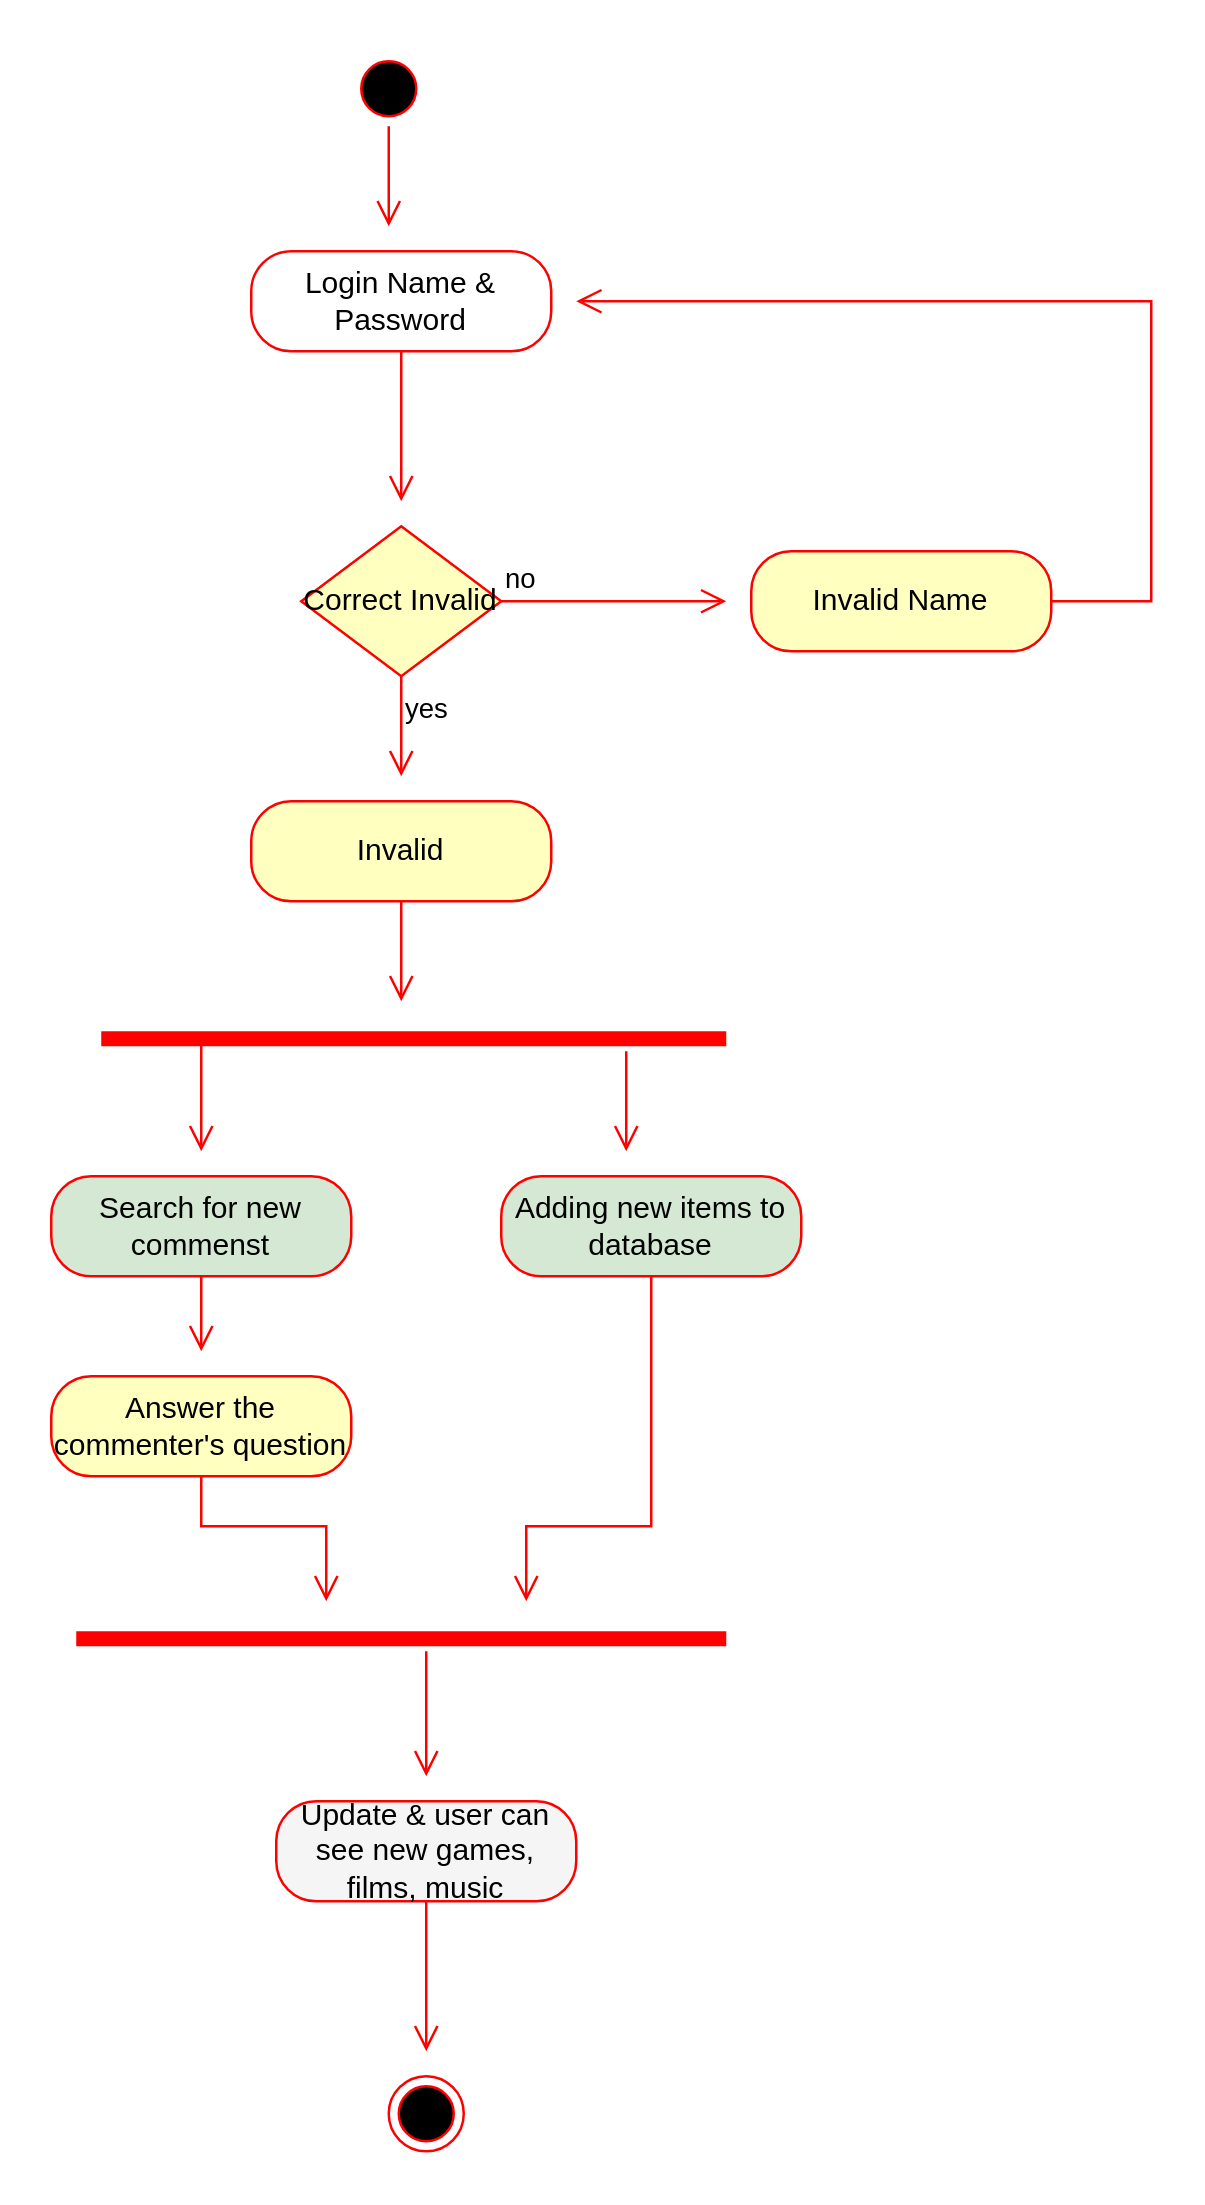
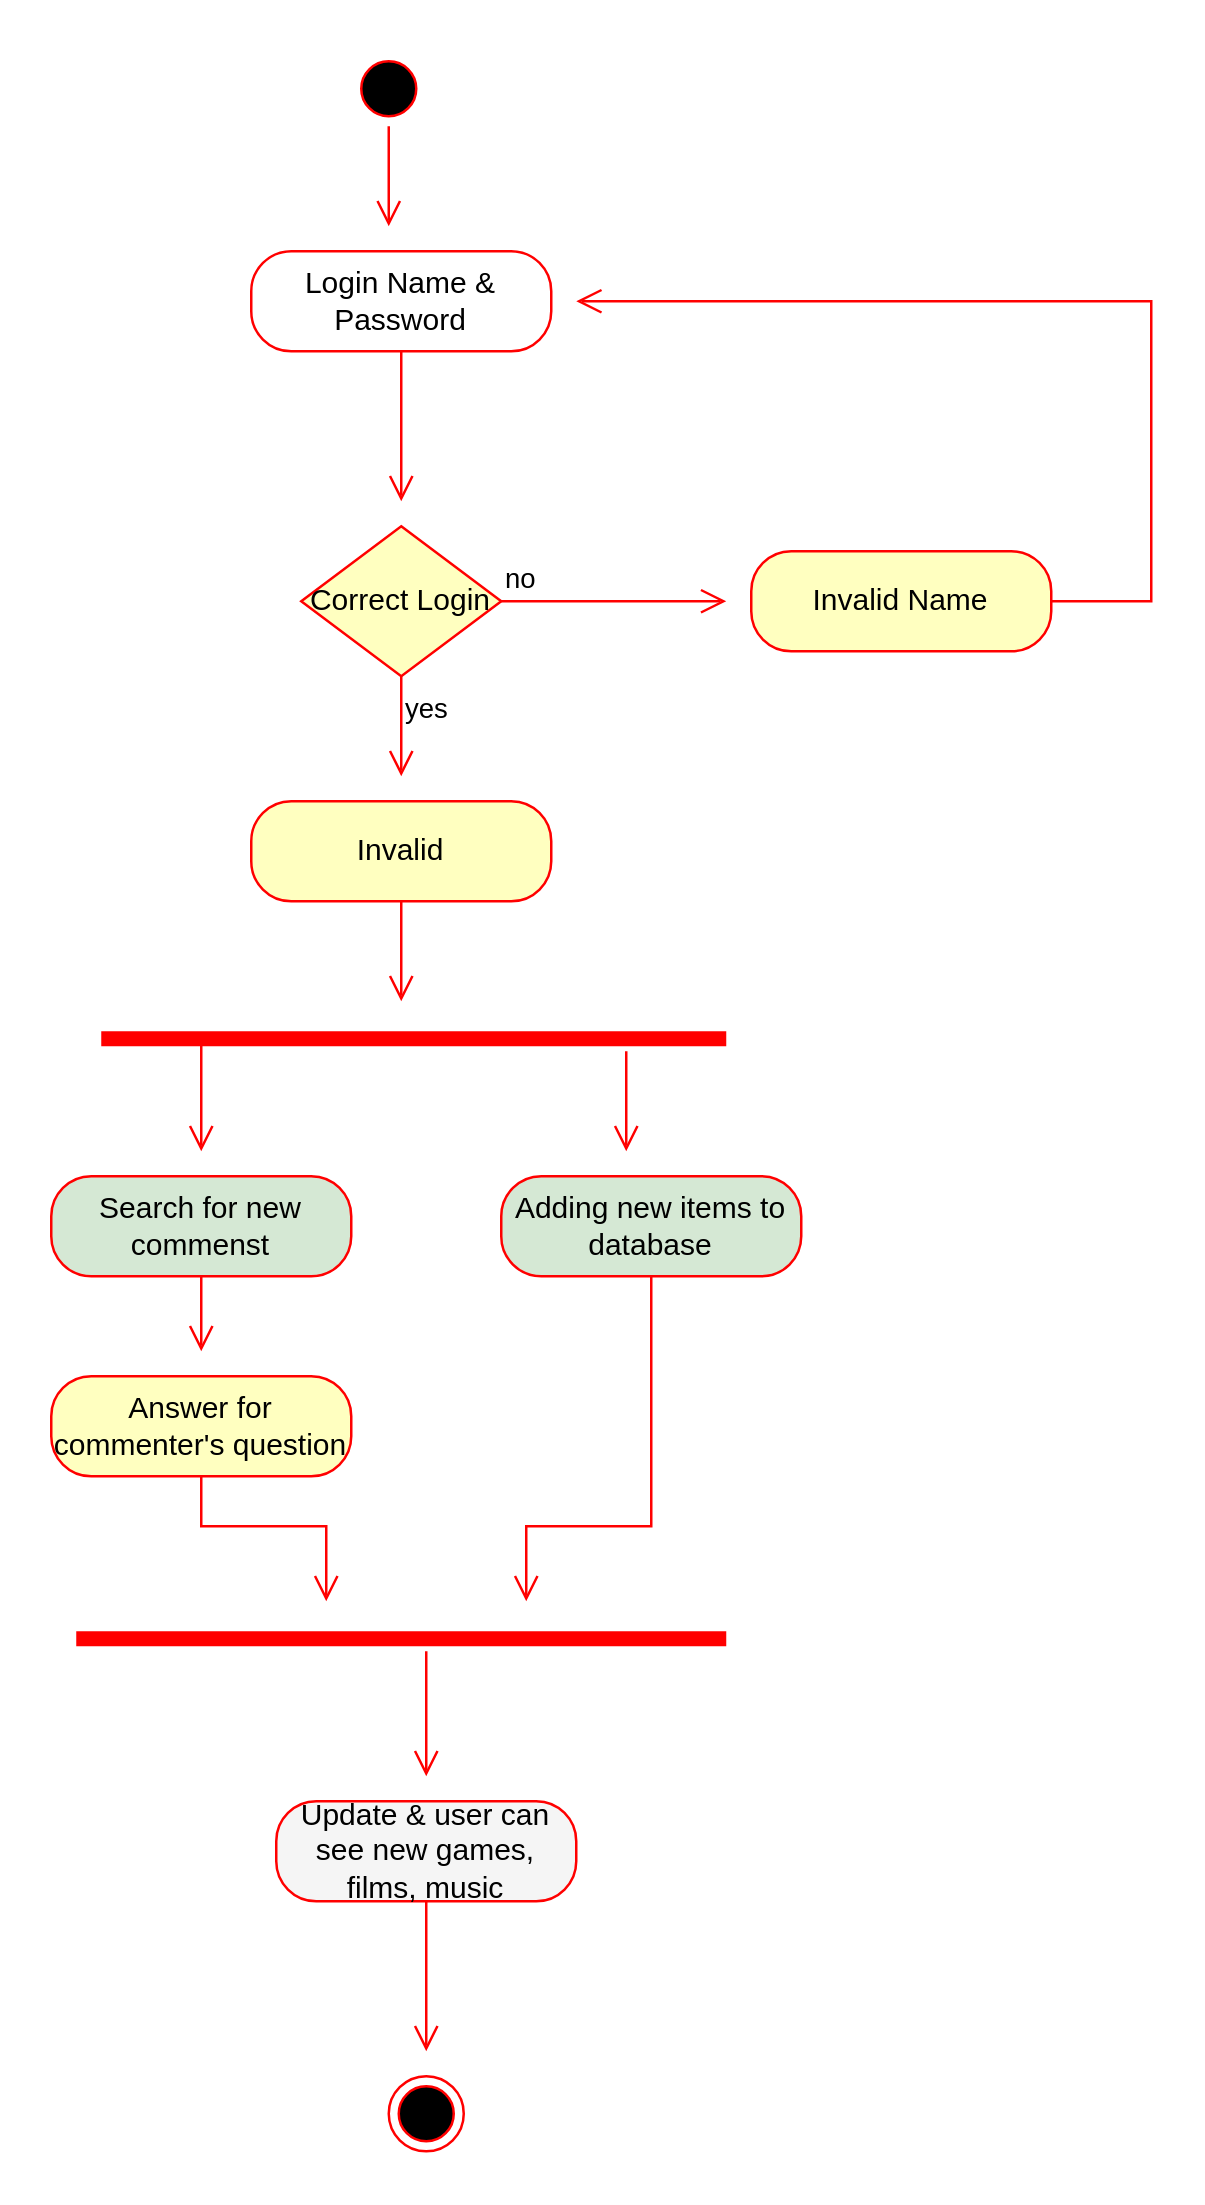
node "Correct Invalid": label "Correct Invalid" -> "Correct Login"
node "Answer the commenter's question": label "Answer the commenter's question" -> "Answer for commenter's question"
